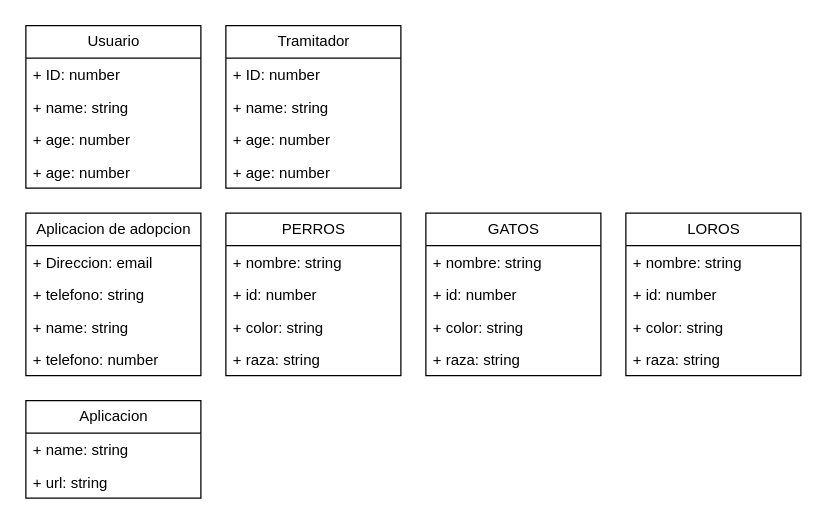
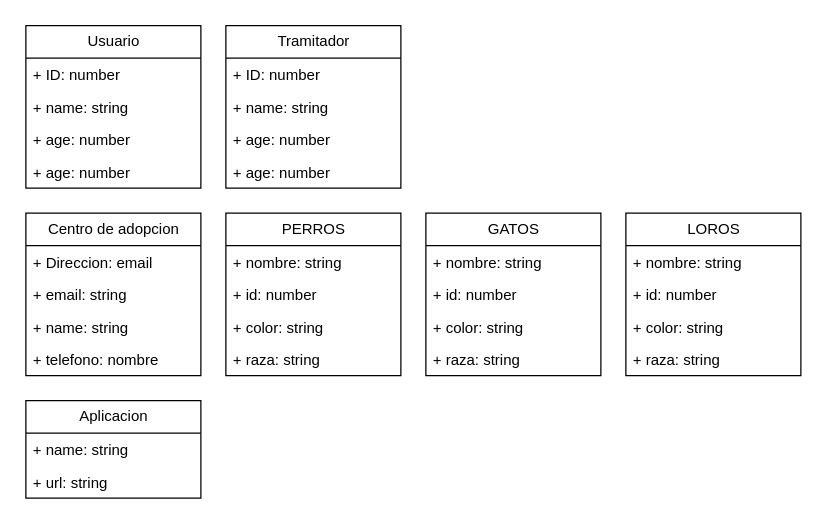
node "Aplicacion de adopcion": label "Aplicacion de adopcion" -> "Centro de adopcion"
node "+ telefono: string": label "+ telefono: string" -> "+ email: string"
node "+ telefono: number": label "+ telefono: number" -> "+ telefono: nombre"
